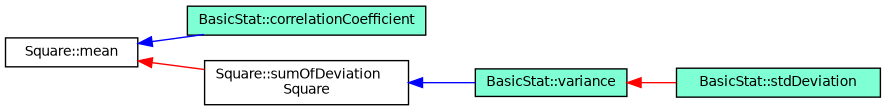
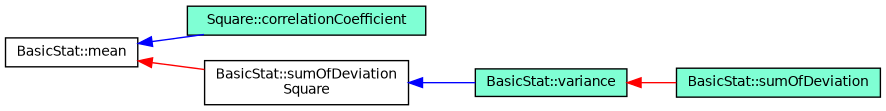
node "BasicStat::correlationCoefficient": label "BasicStat::correlationCoefficient" -> "Square::correlationCoefficient"
node "Square::mean": label "Square::mean" -> "BasicStat::mean"
node "Square::sumOfDeviation Square": label "Square::sumOfDeviation Square" -> "BasicStat::sumOfDeviation Square"
node "BasicStat::stdDeviation": label "BasicStat::stdDeviation" -> "BasicStat::sumOfDeviation"
